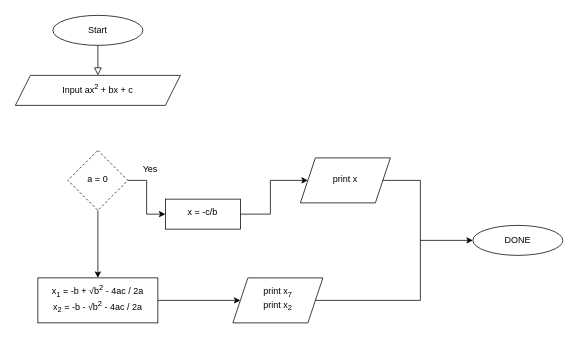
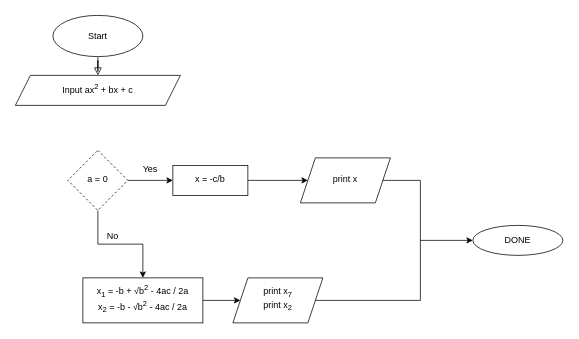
node "Start": size 90x30 -> 90x41
node "x = -c/b": moved (203, 214) -> (210, 180)
node "No": added
node "x1 = -b + √b2 - 4ac / 2a x2 = -b - √b2 - 4ac / 2a": moved (98, 300) -> (143, 300)
